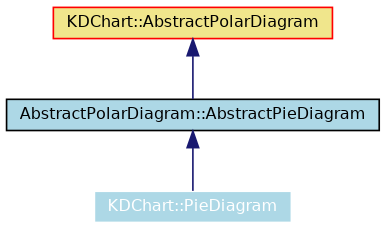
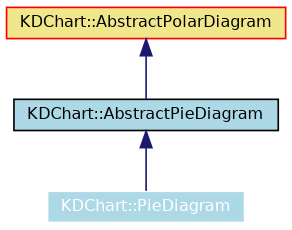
node "AbstractPolarDiagram::AbstractPieDiagram": label "AbstractPolarDiagram::AbstractPieDiagram" -> "KDChart::AbstractPieDiagram"
